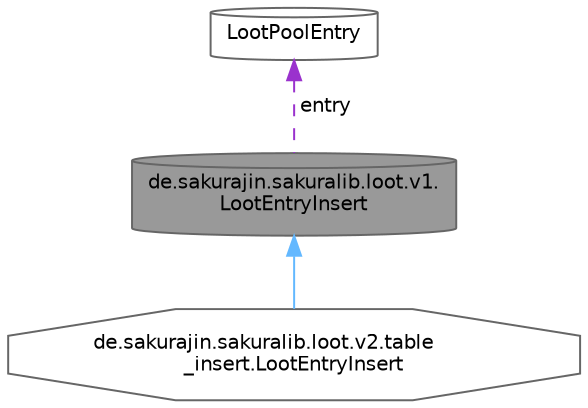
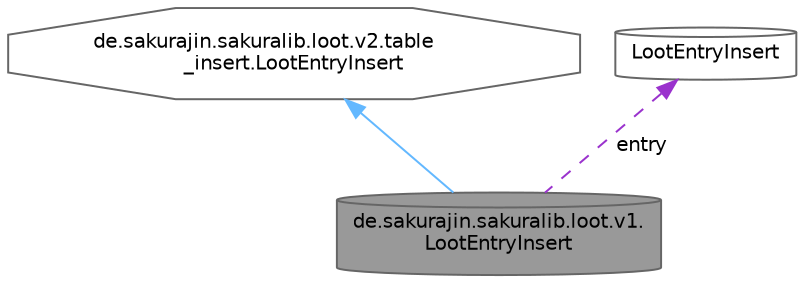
node "LootPoolEntry": label "LootPoolEntry" -> "LootEntryInsert"
edge "de.sakurajin.sakuralib.loot.v2.table _insert.LootEntryInsert" -> "de.sakurajin.sakuralib.loot.v1. LootEntryInsert": reversed
